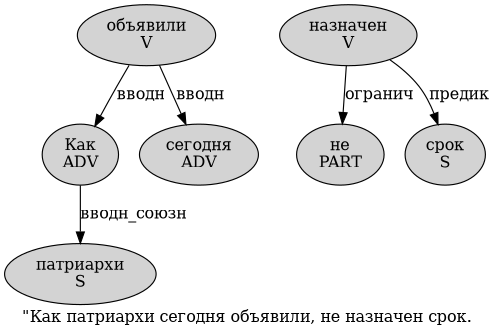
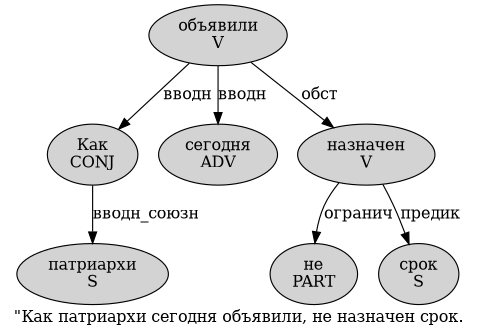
edge "объявили V" -> "назначен V": added, label "обст"
node "Как ADV": label "Как ADV" -> "Как CONJ"
